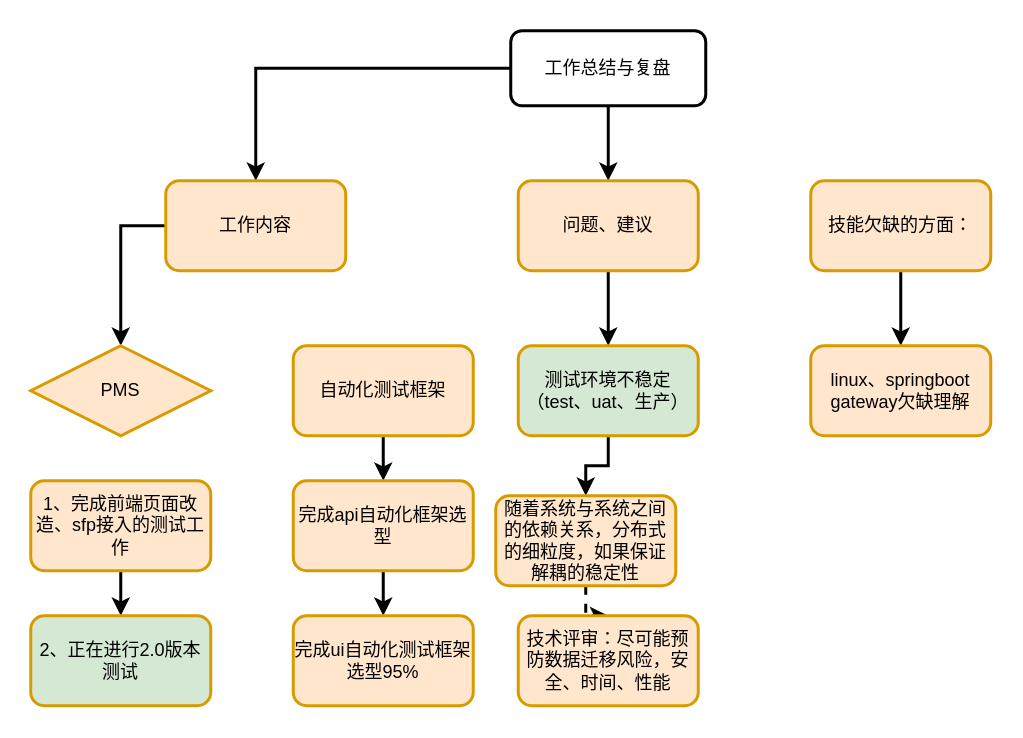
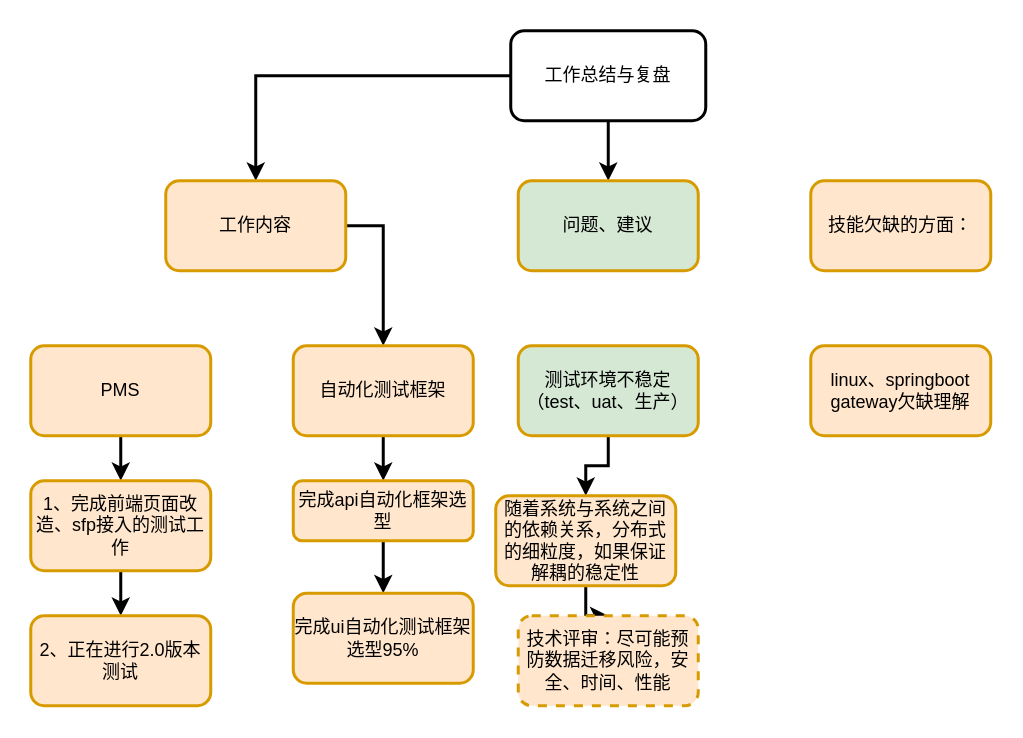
node "工作总结与复盘": size 195x75 -> 195x90
node "问题、建议": fillcolor #ffe6cc -> #d5e8d4
edge "工作内容" -> "PMS": removed
edge "工作内容" -> "自动化测试框架": added
edge "问题、建议" -> "测试环境不稳定（test、uat、生产）": removed
edge "技能欠缺的方面：" -> "linux、springboot gateway欠缺理解": removed
node "PMS": shape diamond -> rounded rectangle
edge "PMS" -> "1、完成前端页面改造、sfp接入的测试工作": added
node "完成api自动化框架选型": size 180x90 -> 180x60
edge "随着系统与系统之间的依赖关系，分布式的细粒度，如果保证解耦的稳定性" -> "技术评审：尽可能预防数据迁移风险，安全、时间、性能": style dashed -> solid
node "2、正在进行2.0版本测试": fillcolor #d5e8d4 -> #ffe6cc
node "完成ui自动化测试框架选型95%": moved (383, 661) -> (383, 638)
node "技术评审：尽可能预防数据迁移风险，安全、时间、性能": style solid -> dashed
